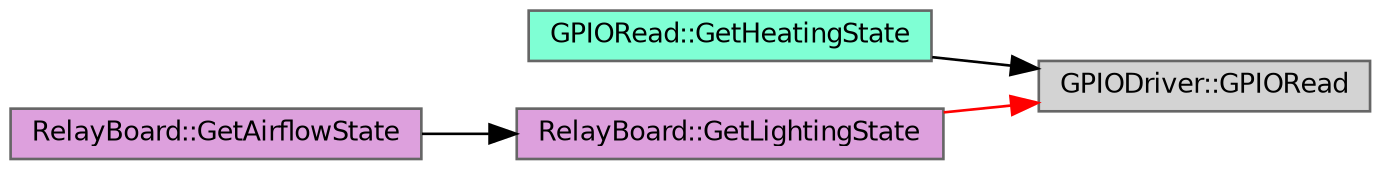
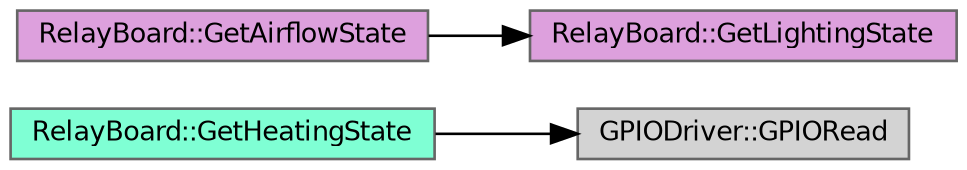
node "GPIORead::GetHeatingState": label "GPIORead::GetHeatingState" -> "RelayBoard::GetHeatingState"
edge "RelayBoard::GetLightingState" -> "GPIODriver::GPIORead": removed
